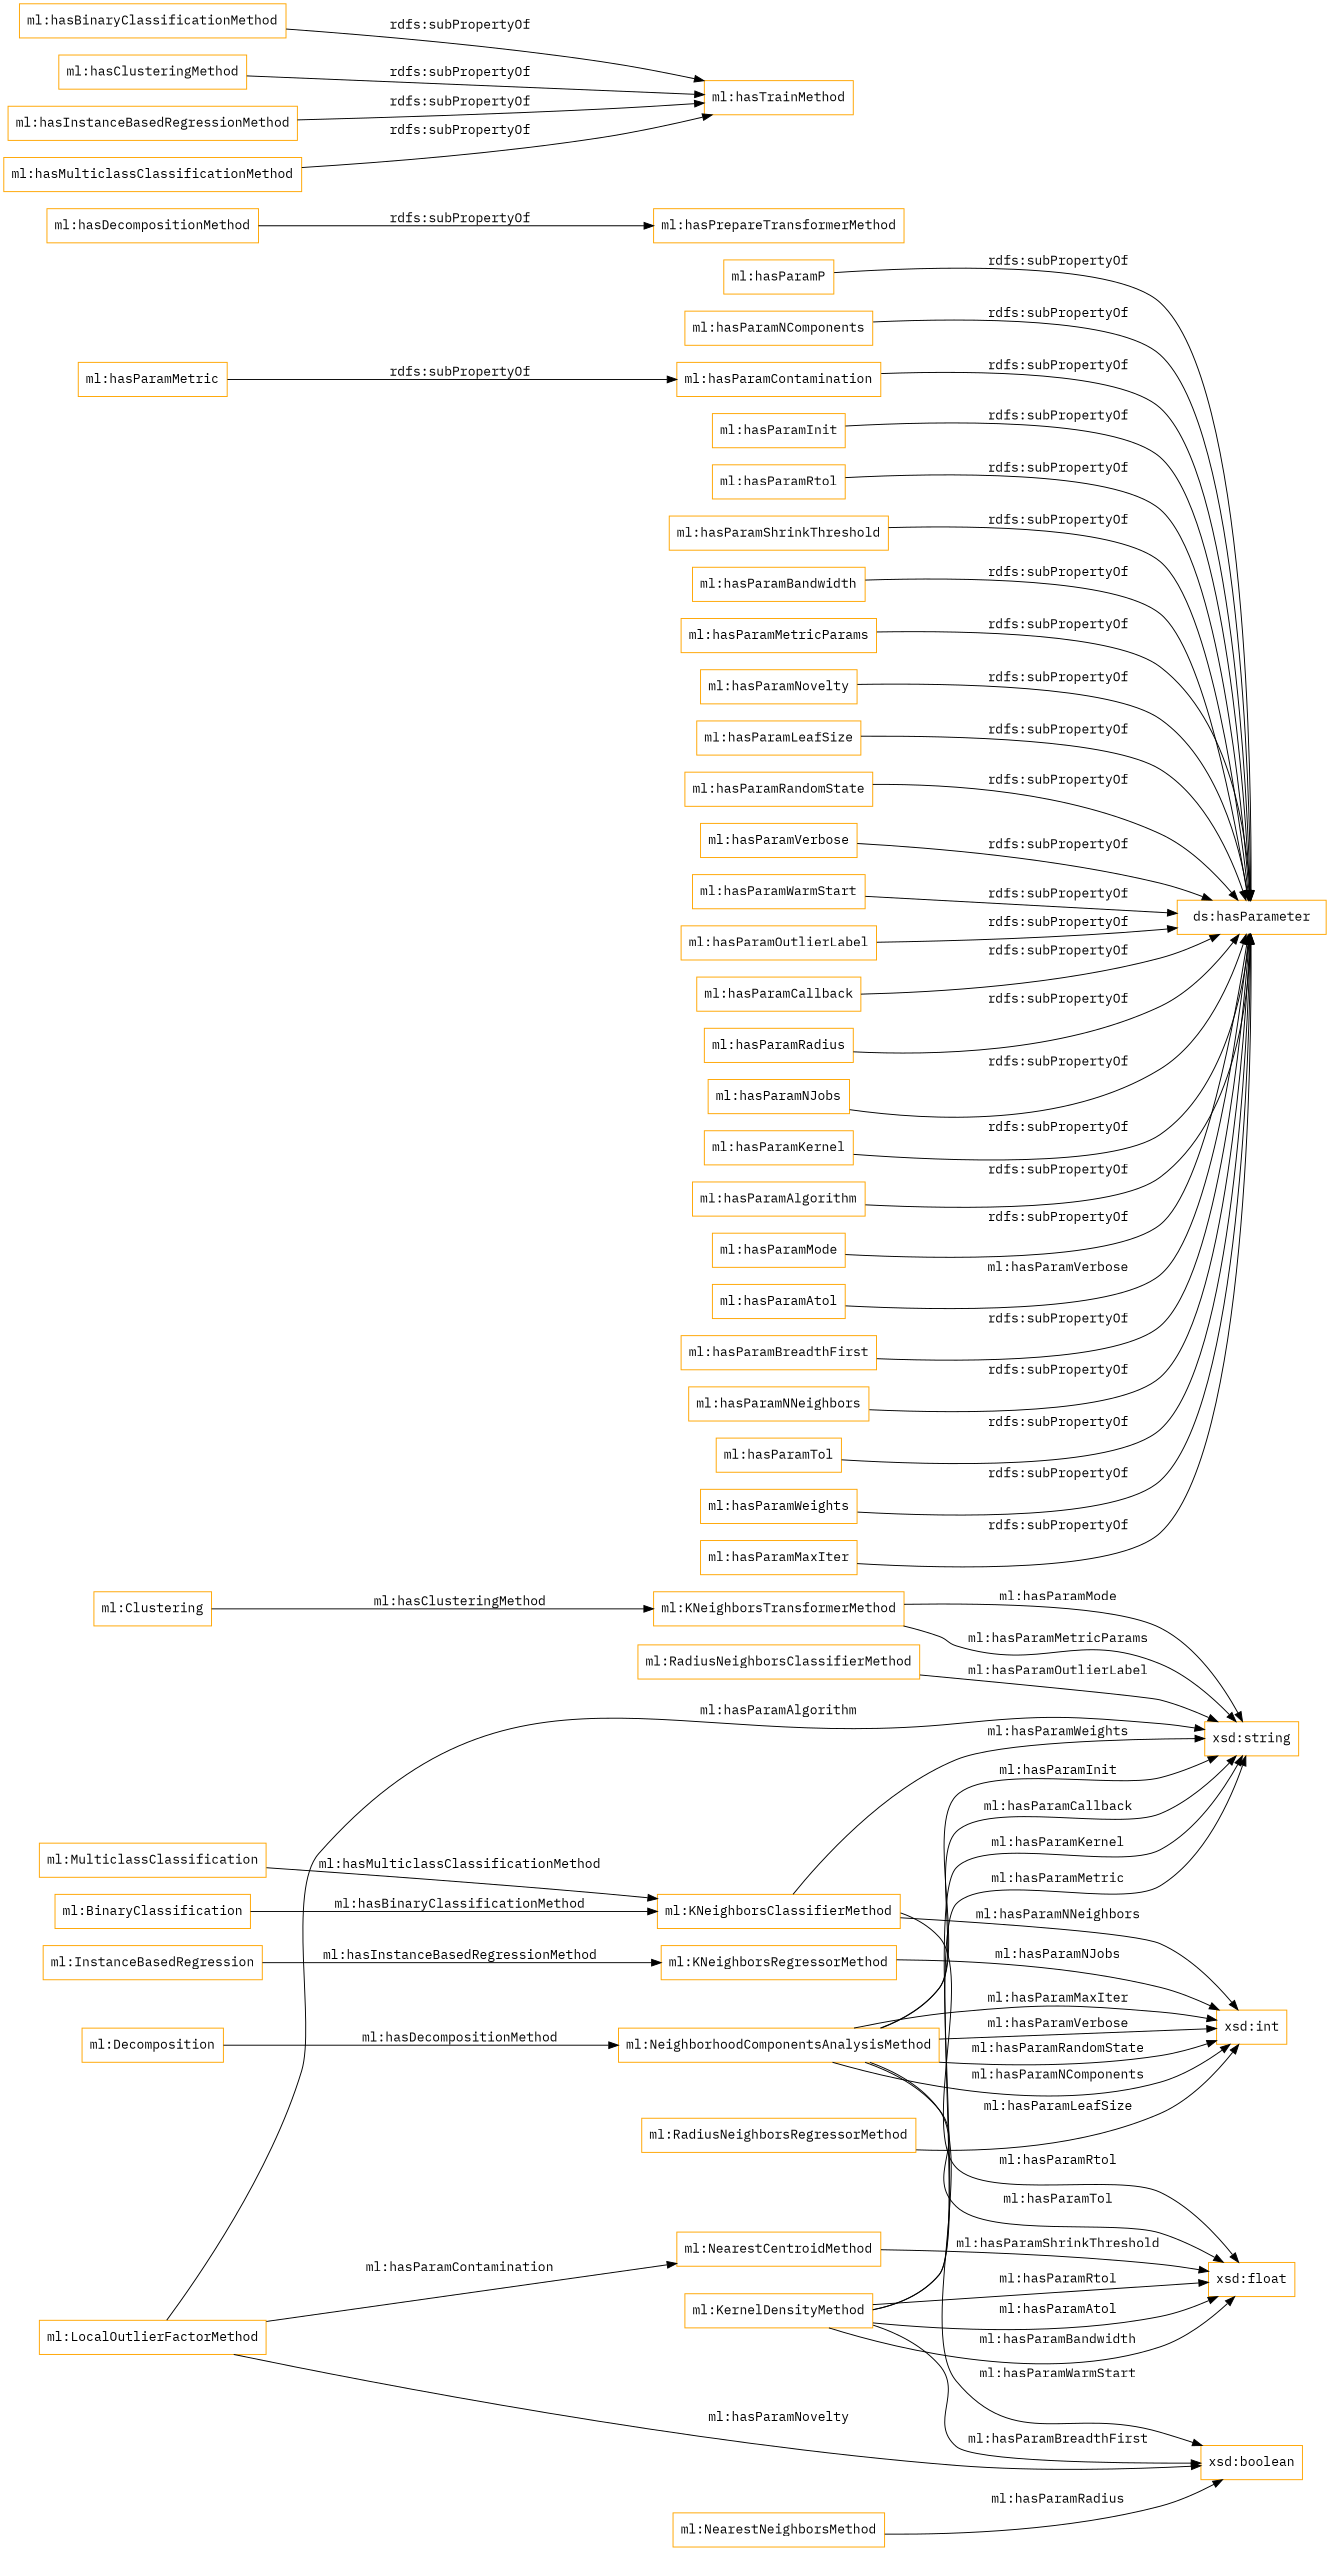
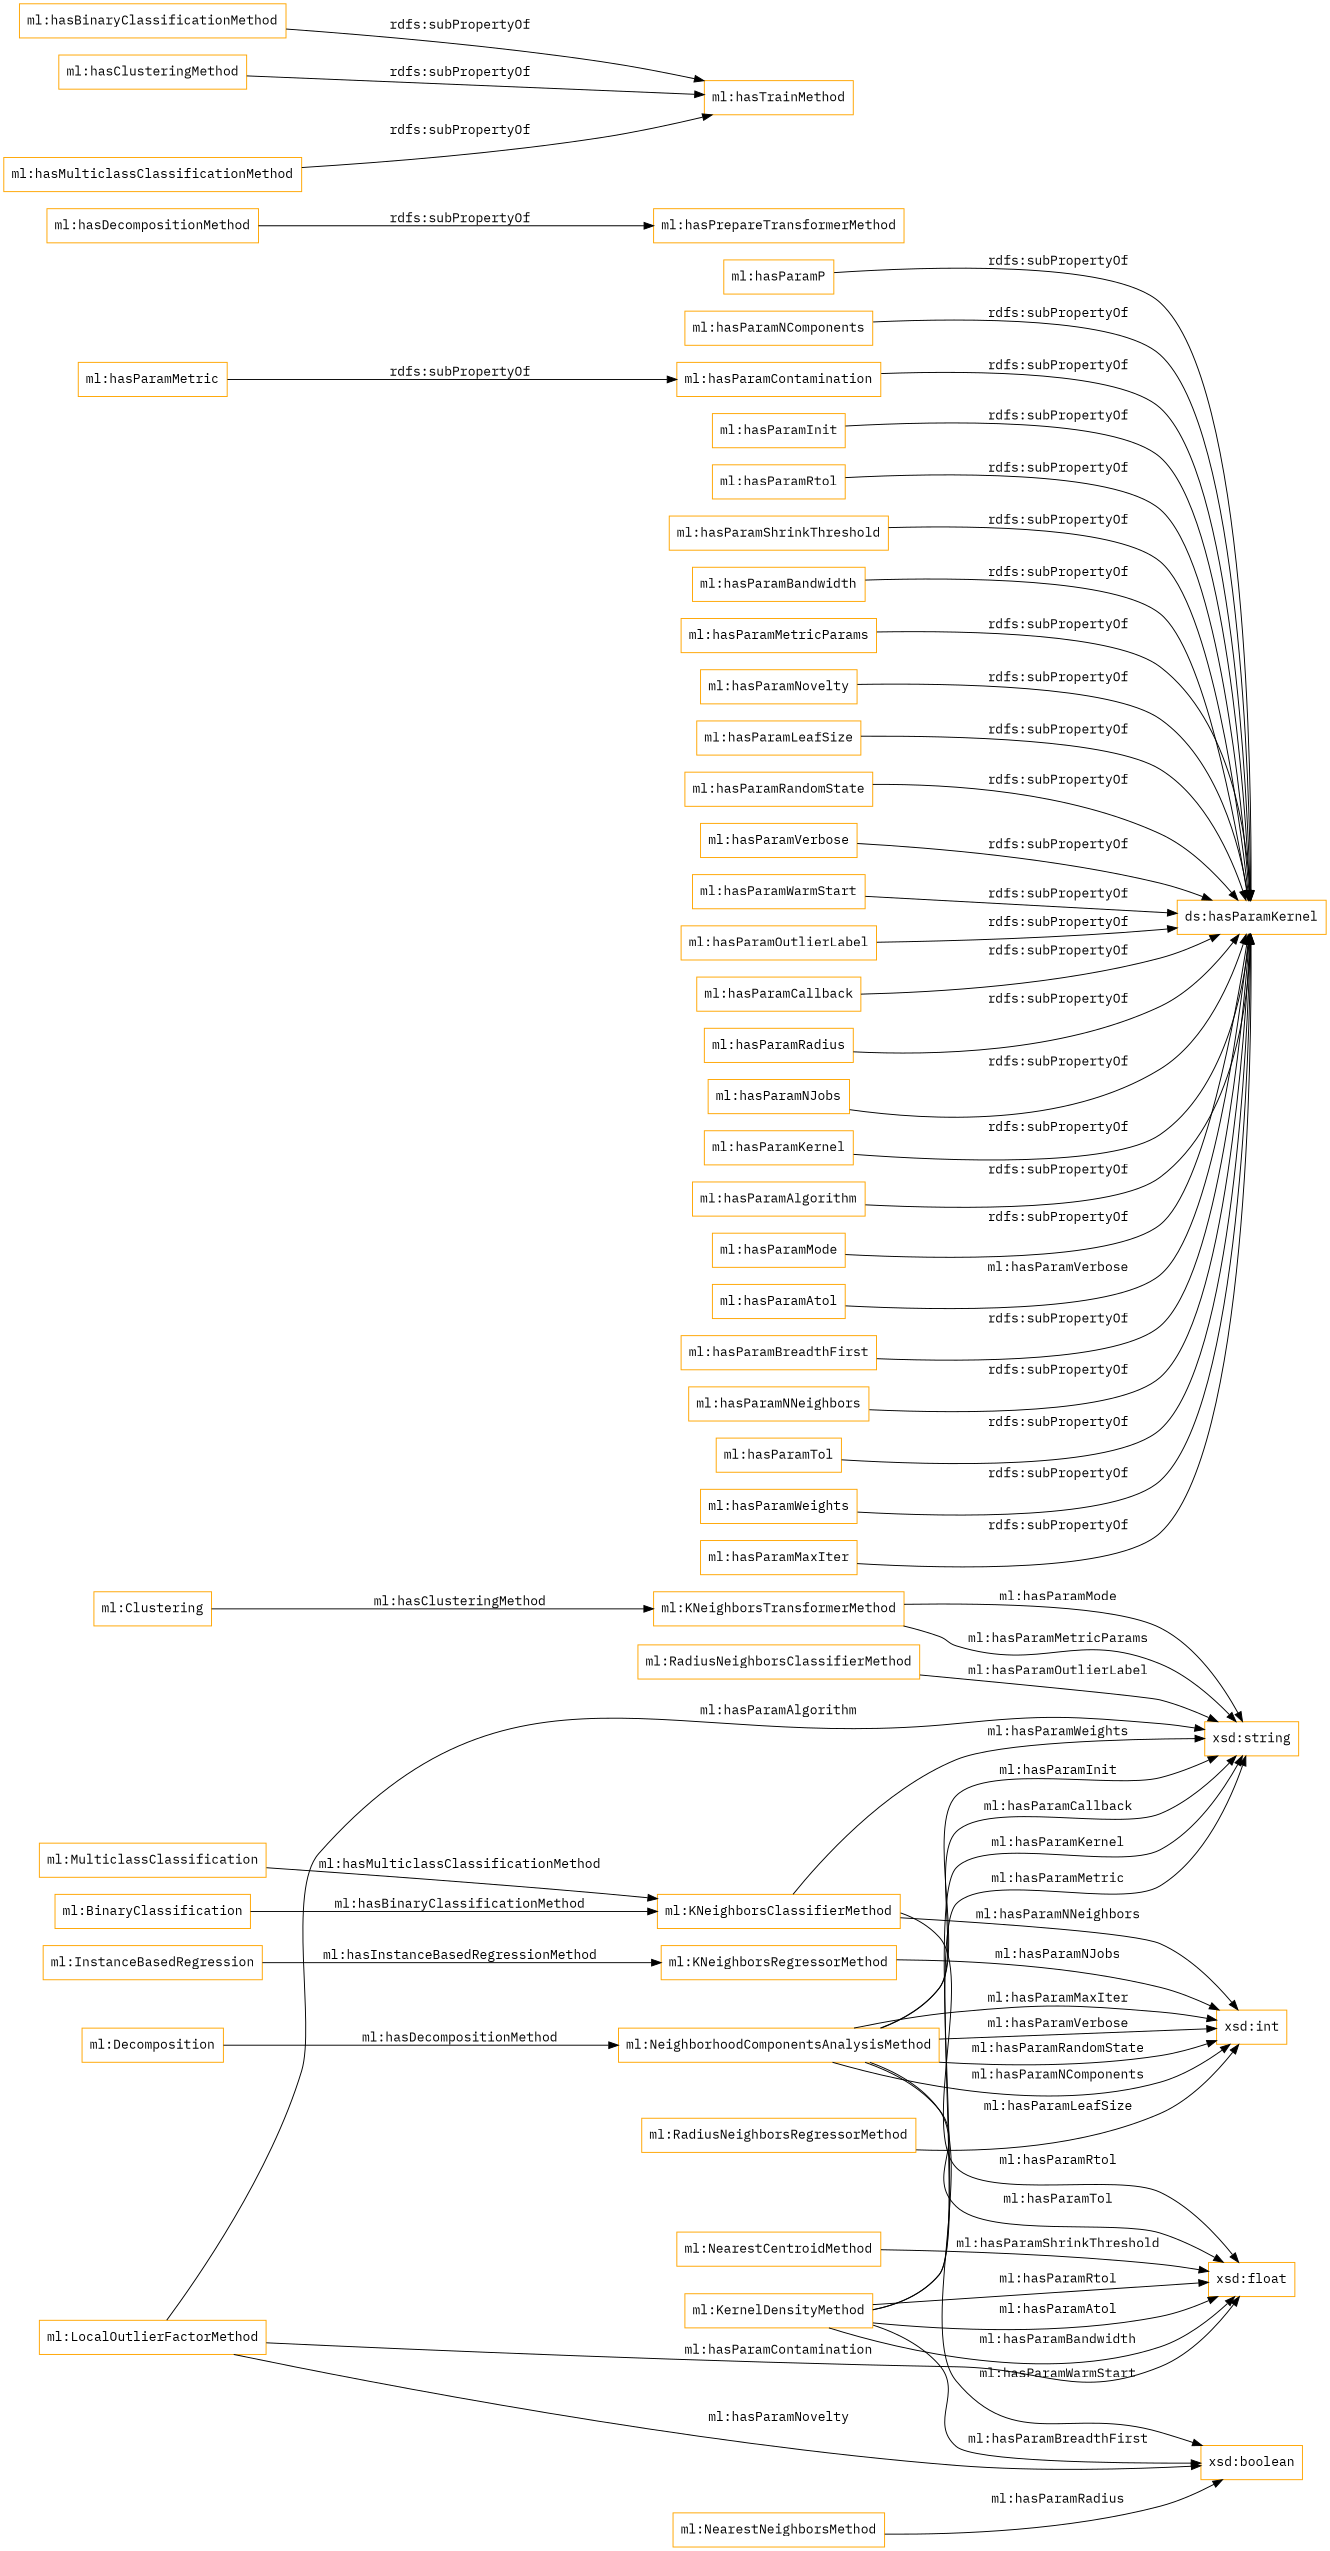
node "ml:hasInstanceBasedRegressionMethod": removed
node "ds:hasParameter": label "ds:hasParameter" -> "ds:hasParamKernel"
edge "ml:LocalOutlierFactorMethod" -> "ml:NearestCentroidMethod": now "ml:LocalOutlierFactorMethod" -> "xsd:float"
